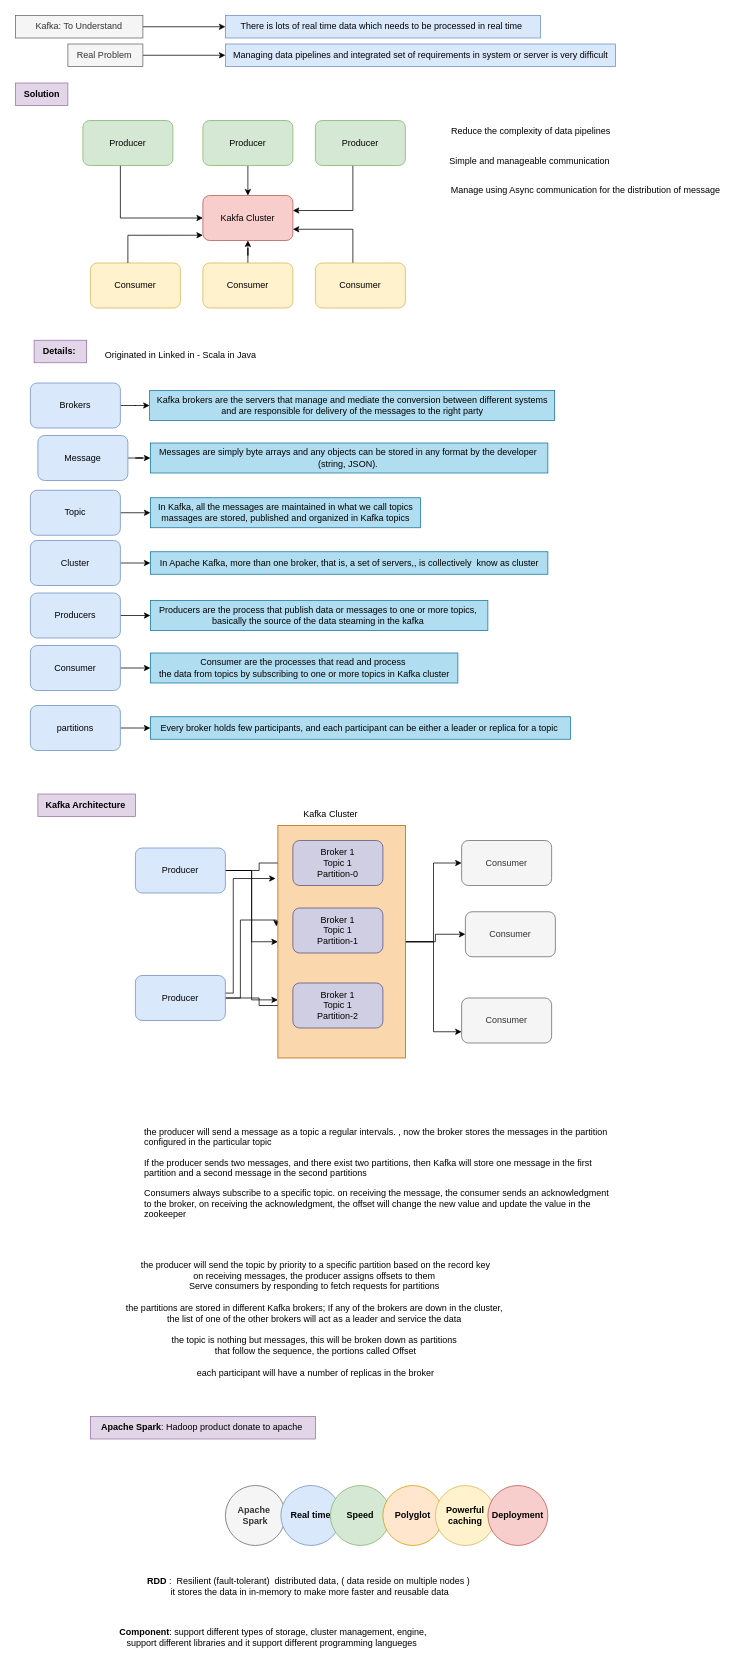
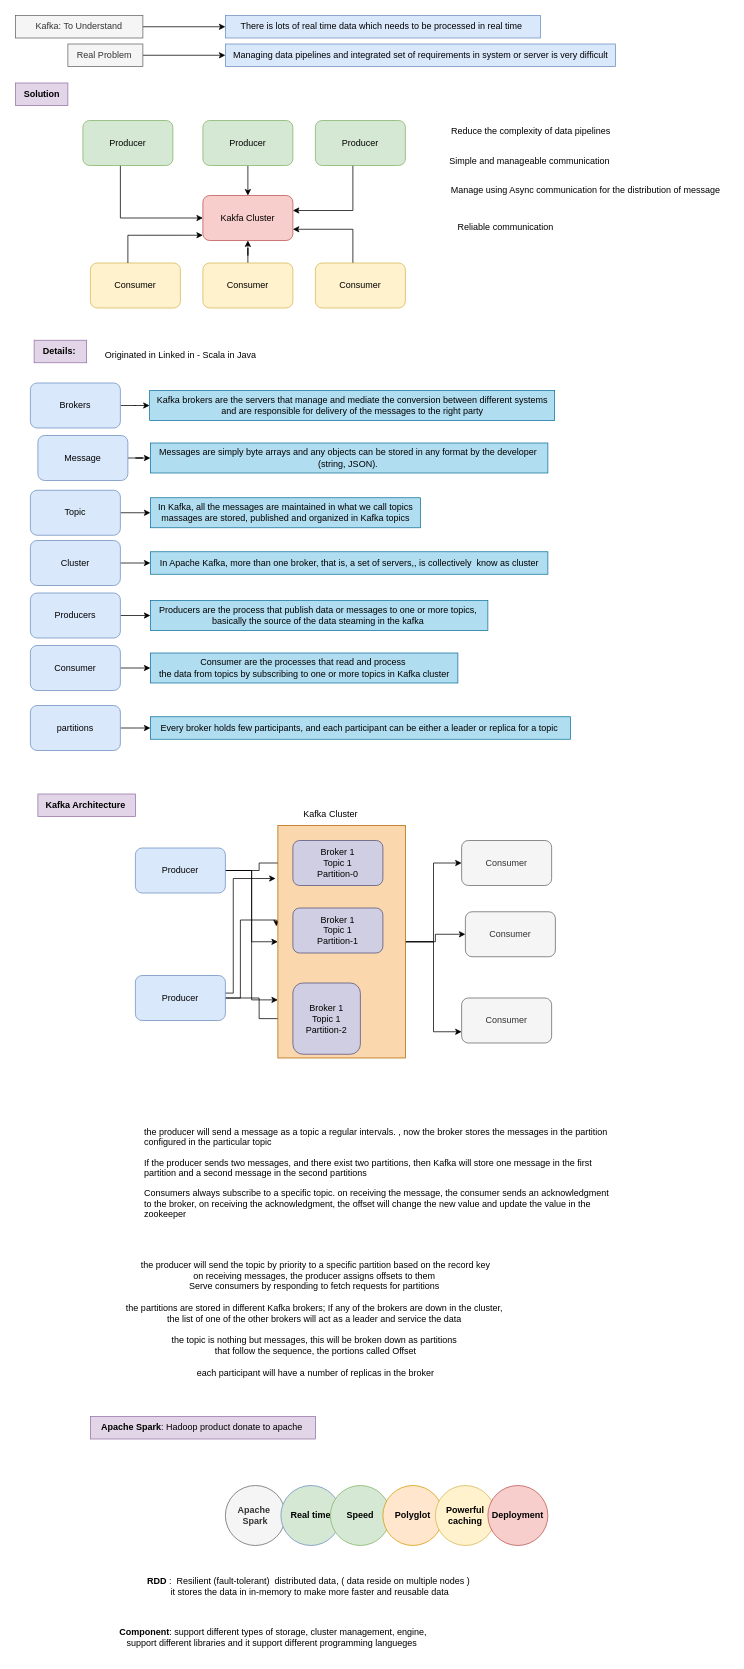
node "Reliable communication": added
node "Broker 1 Topic 1 Partition-2": size 90x45 -> 68x71
node "Real time": fillcolor #dae8fc -> #d5e8d4
